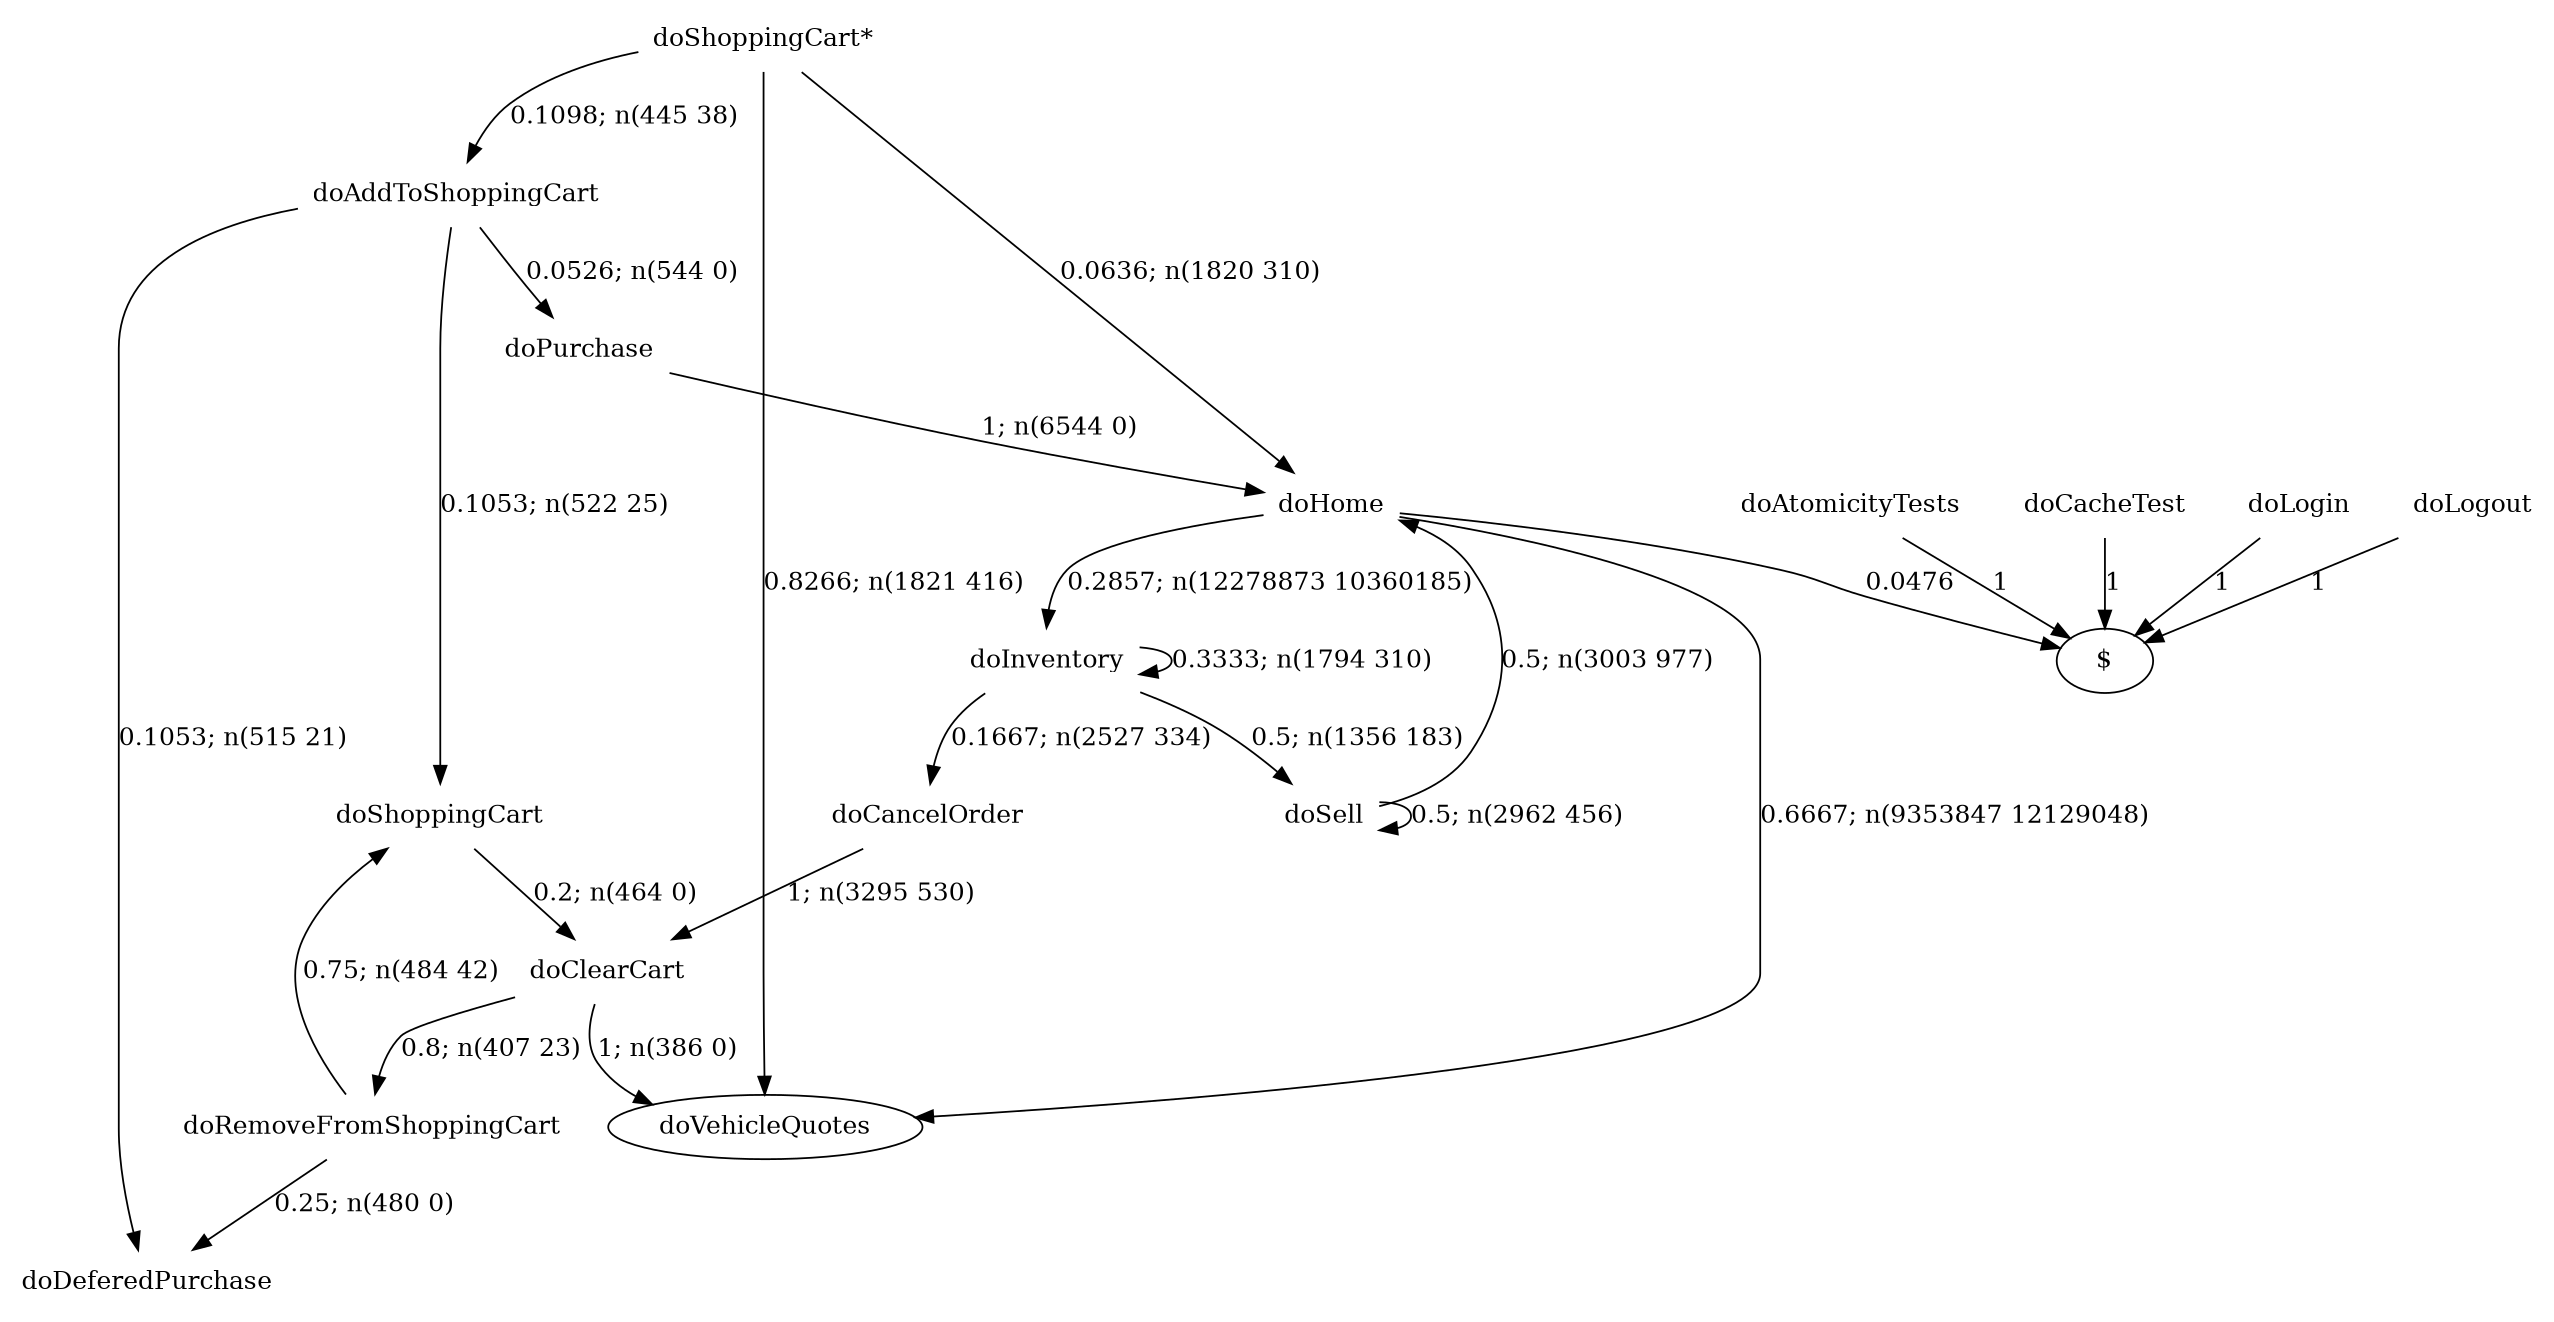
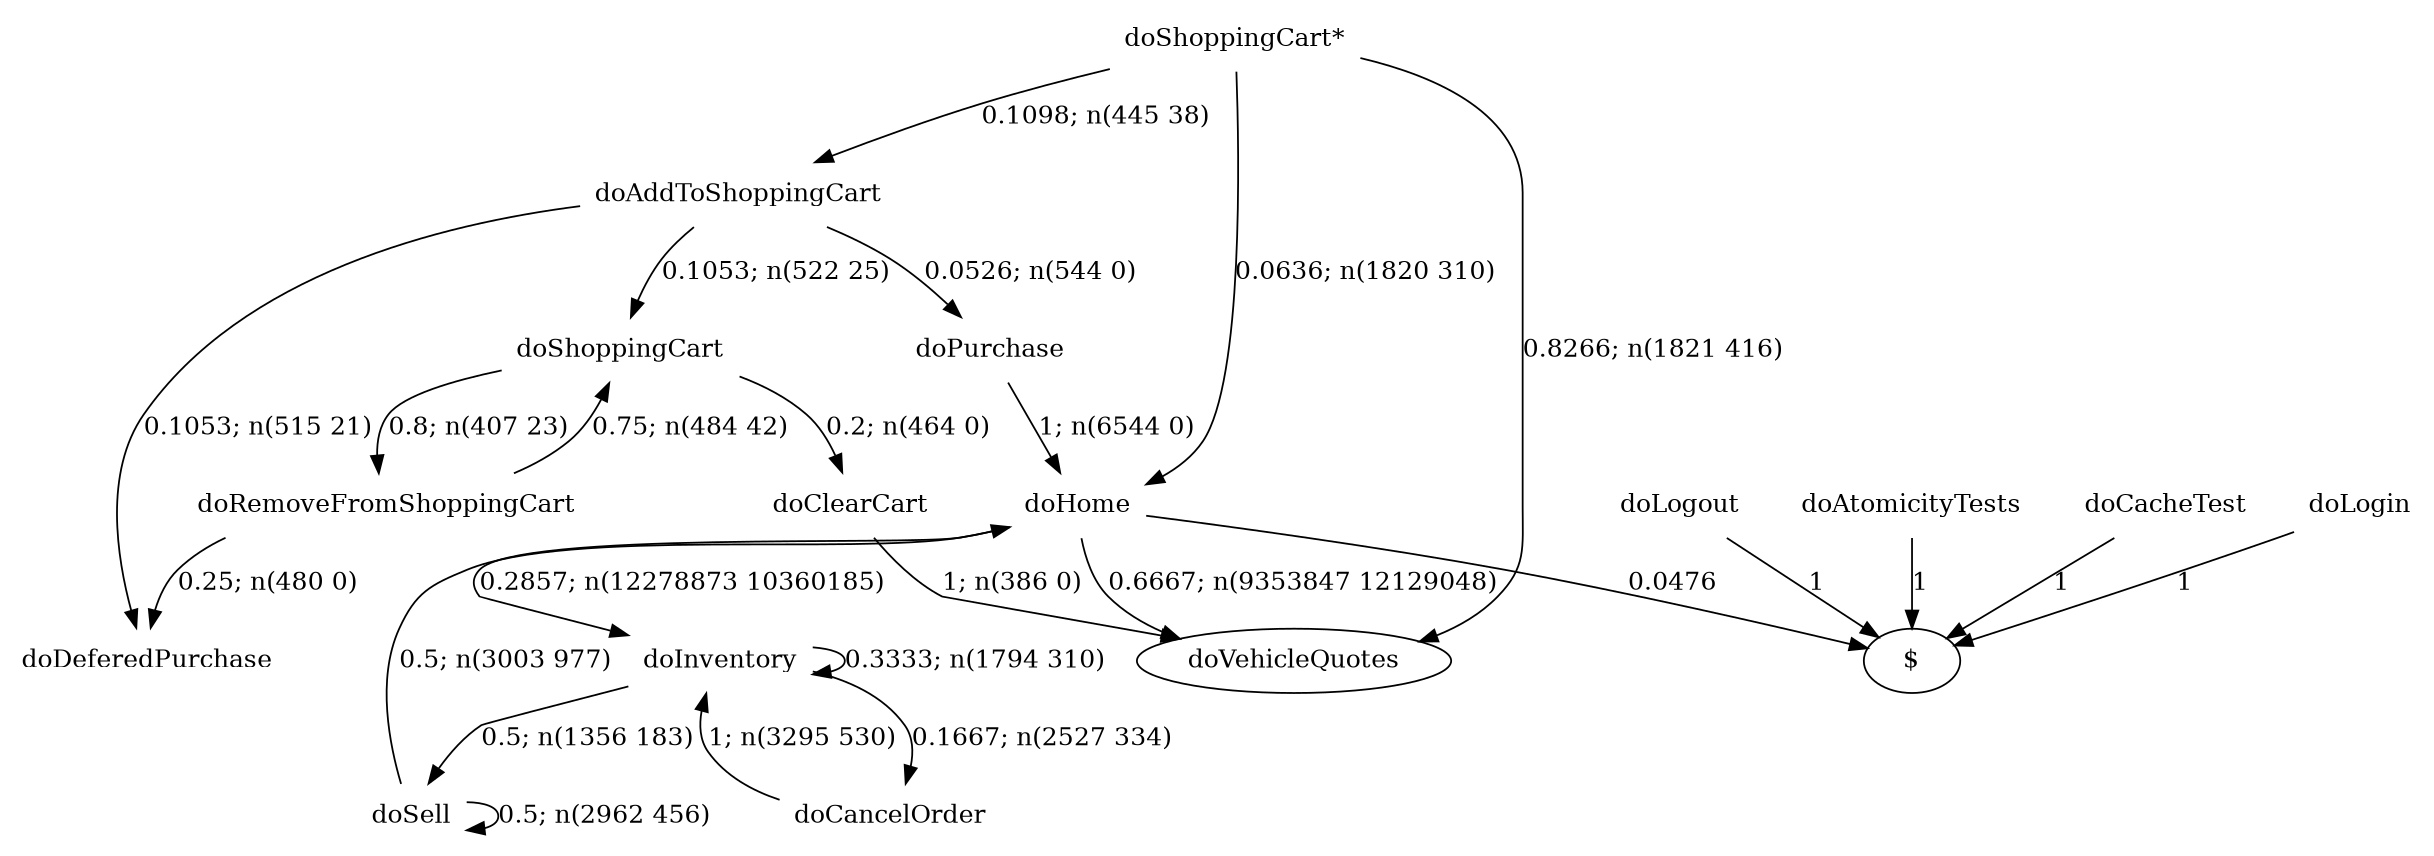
edge "doCancelOrder" -> "doClearCart": now "doCancelOrder" -> "doInventory"
edge "doClearCart" -> "doRemoveFromShoppingCart": now "doShoppingCart" -> "doRemoveFromShoppingCart"
